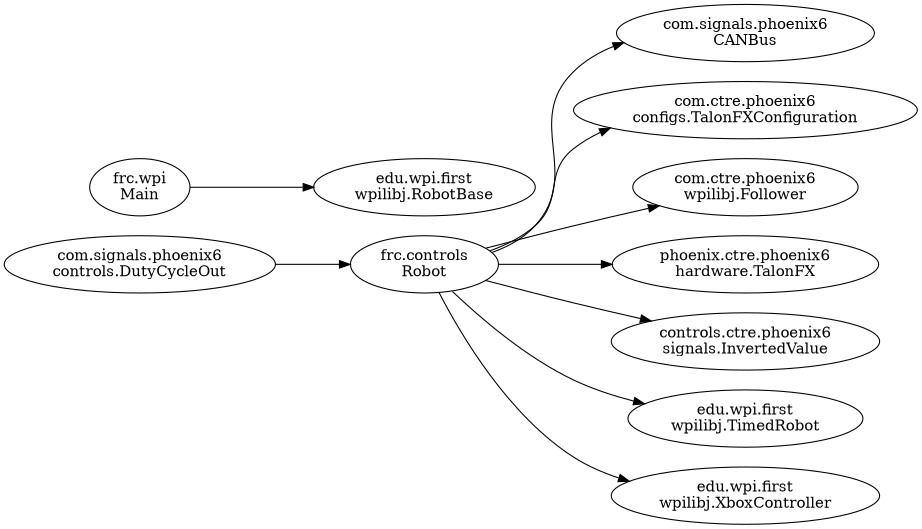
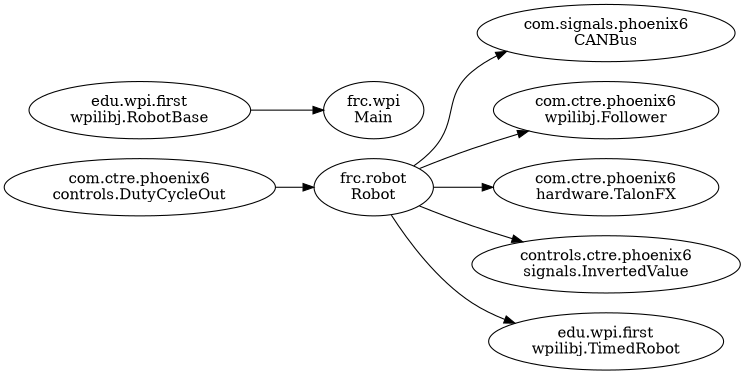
node "com.ctre.phoenix6 configs.TalonFXConfiguration": removed
edge "frc.wpi Main" -> "edu.wpi.first wpilibj.RobotBase": reversed
node "com.signals.phoenix6 controls.DutyCycleOut": label "com.signals.phoenix6 controls.DutyCycleOut" -> "com.ctre.phoenix6 controls.DutyCycleOut"
node "frc.controls Robot": label "frc.controls Robot" -> "frc.robot Robot"
node "phoenix.ctre.phoenix6 hardware.TalonFX": label "phoenix.ctre.phoenix6 hardware.TalonFX" -> "com.ctre.phoenix6 hardware.TalonFX"
node "edu.wpi.first wpilibj.XboxController": removed
